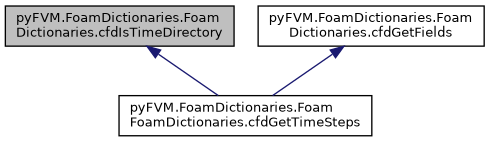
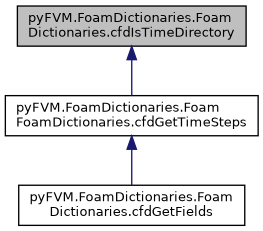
edge "pyFVM.FoamDictionaries.Foam FoamDictionaries.cfdGetTimeSteps" -> "pyFVM.FoamDictionaries.Foam Dictionaries.cfdGetFields": reversed
